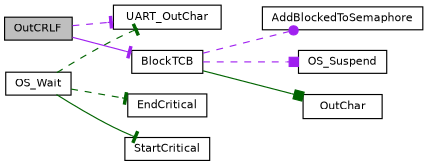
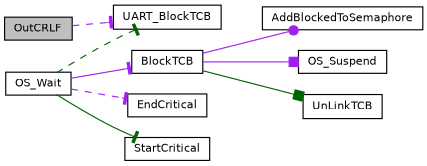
node "UART_OutChar": label "UART_OutChar" -> "UART_BlockTCB"
edge "BlockTCB" -> "AddBlockedToSemaphore": style dashed -> solid
edge "OutCRLF" -> "BlockTCB": now "OS_Wait" -> "BlockTCB"
edge "BlockTCB" -> "OS_Suspend": style dashed -> solid
edge "OS_Wait" -> "EndCritical": color darkgreen -> purple
node "OutChar": label "OutChar" -> "UnLinkTCB"
